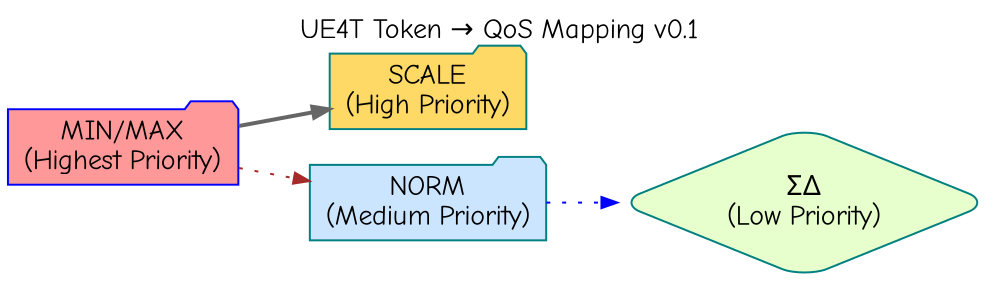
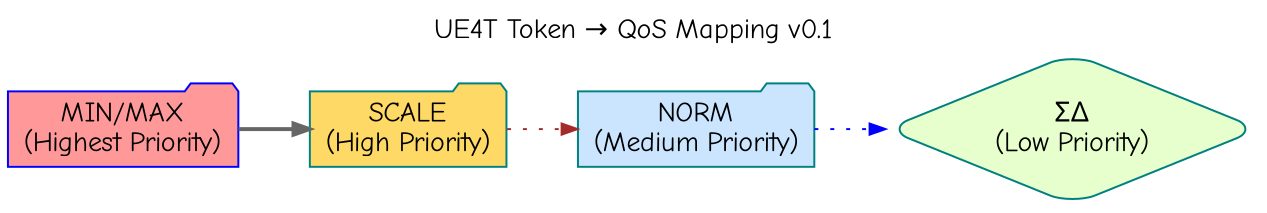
edge "MIN/MAX (Highest Priority)" -> "NORM (Medium Priority)": now "SCALE (High Priority)" -> "NORM (Medium Priority)"
